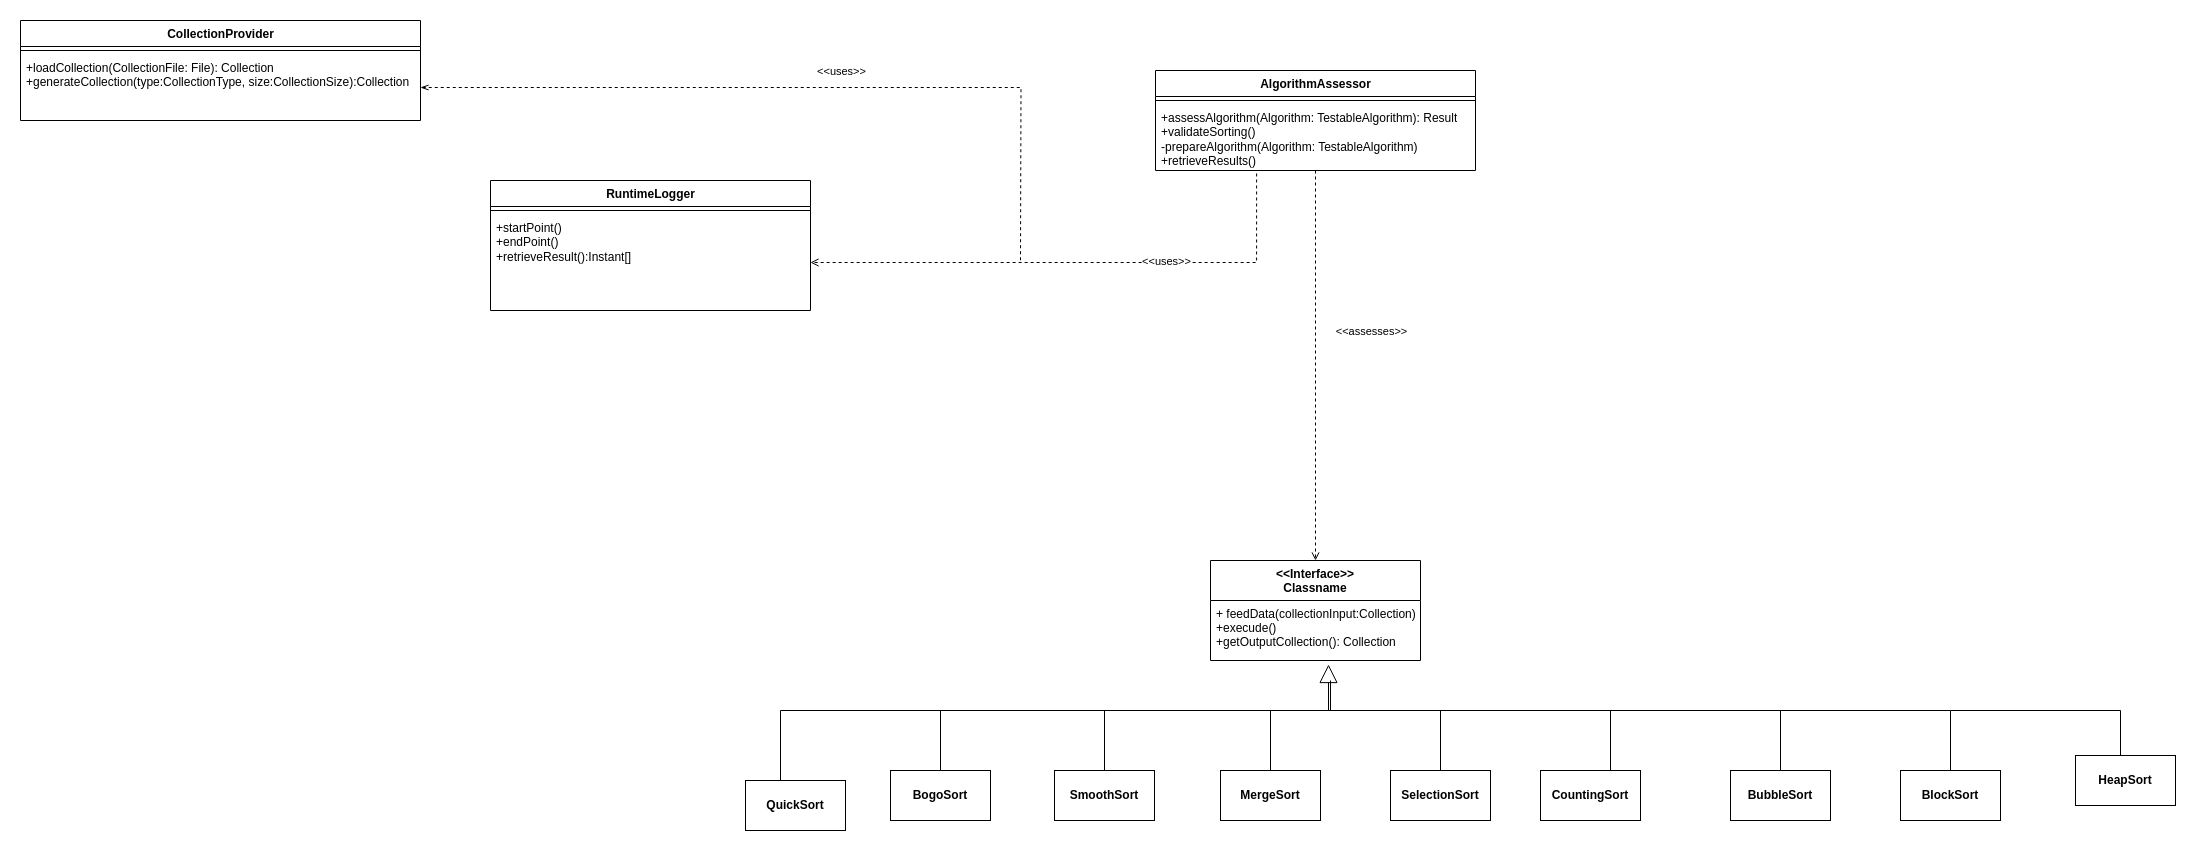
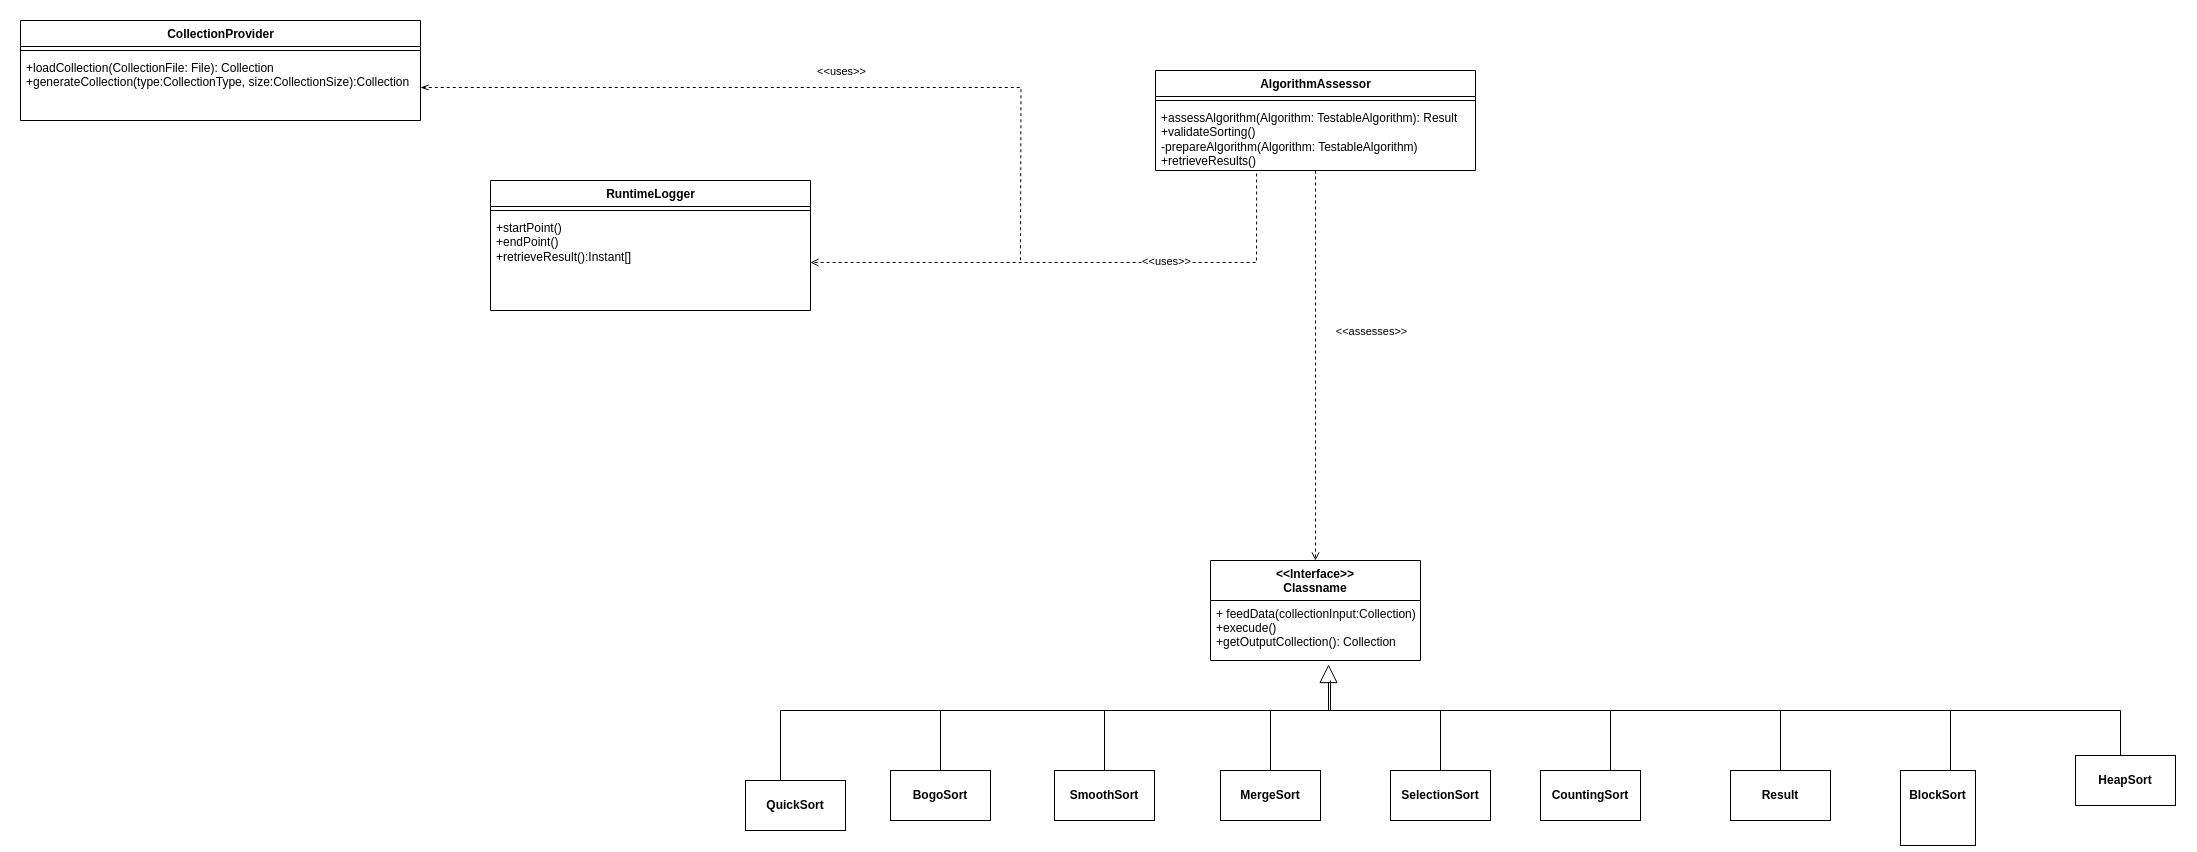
node "BubbleSort": label "BubbleSort" -> "Result"
node "BlockSort": size 100x50 -> 75x75
